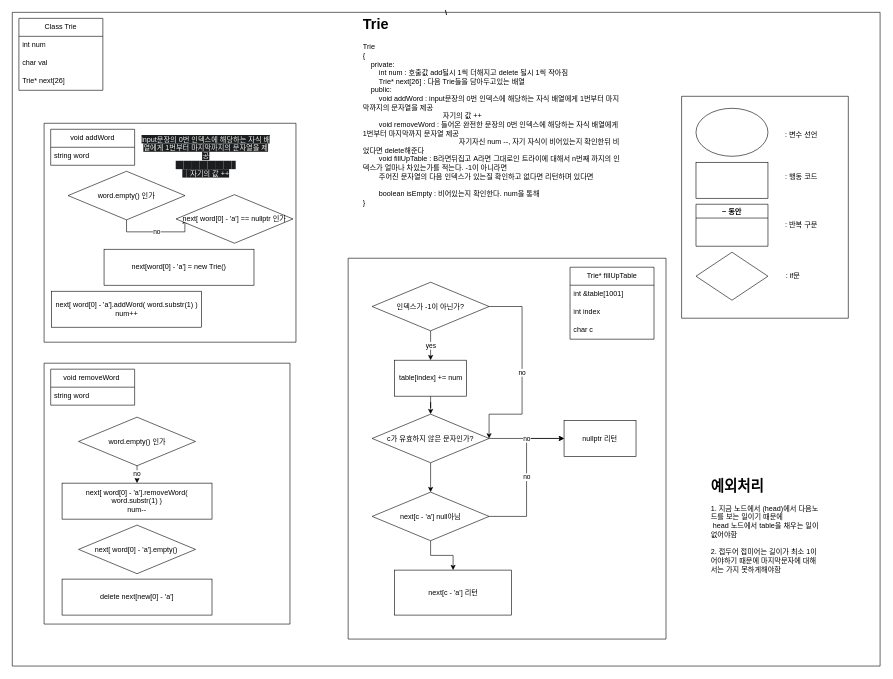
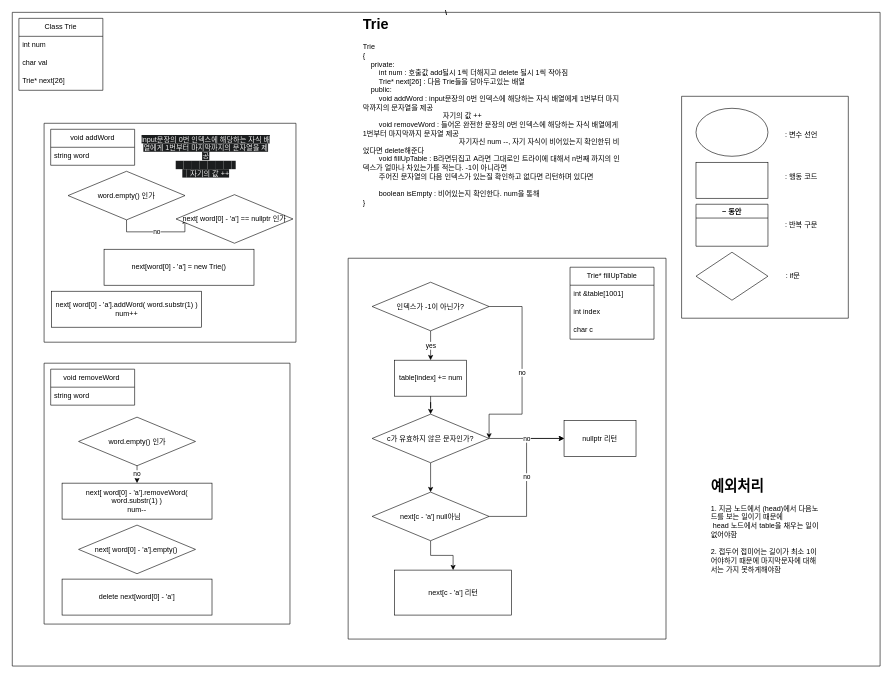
node "delete next[new[0] - 'a']": label "delete next[new[0] - 'a']" -> "delete next[word[0] - 'a']"
